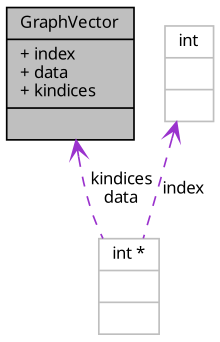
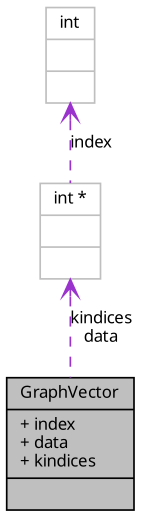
edge "int *" -> "GraphVector": reversed
